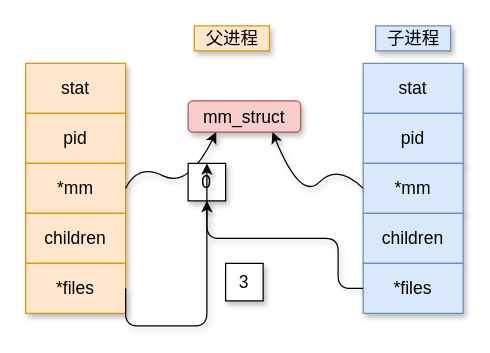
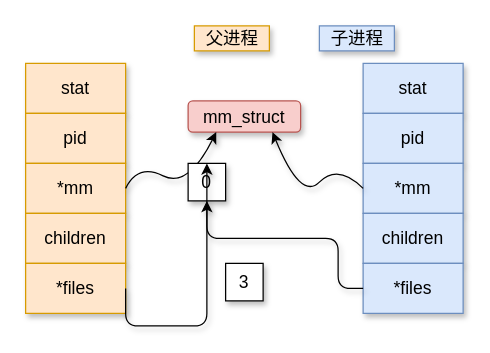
node "子进程": moved (413, 38) -> (357, 38)
